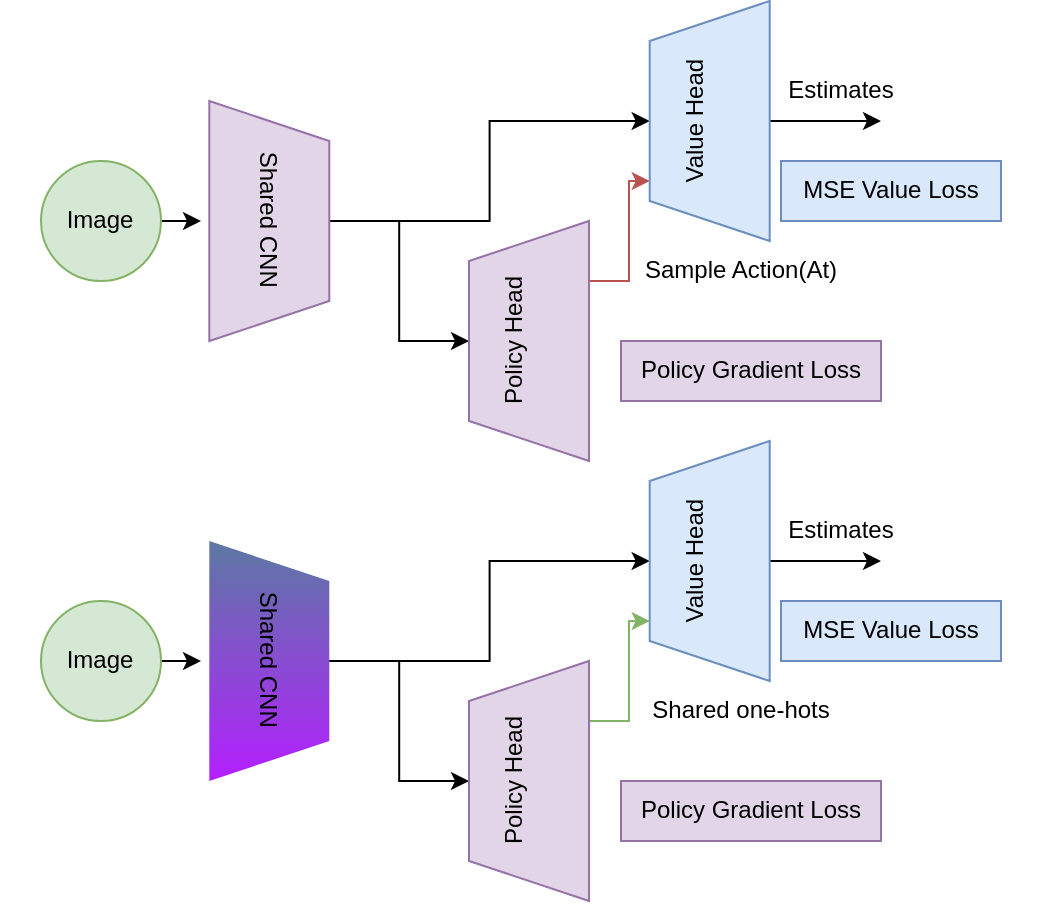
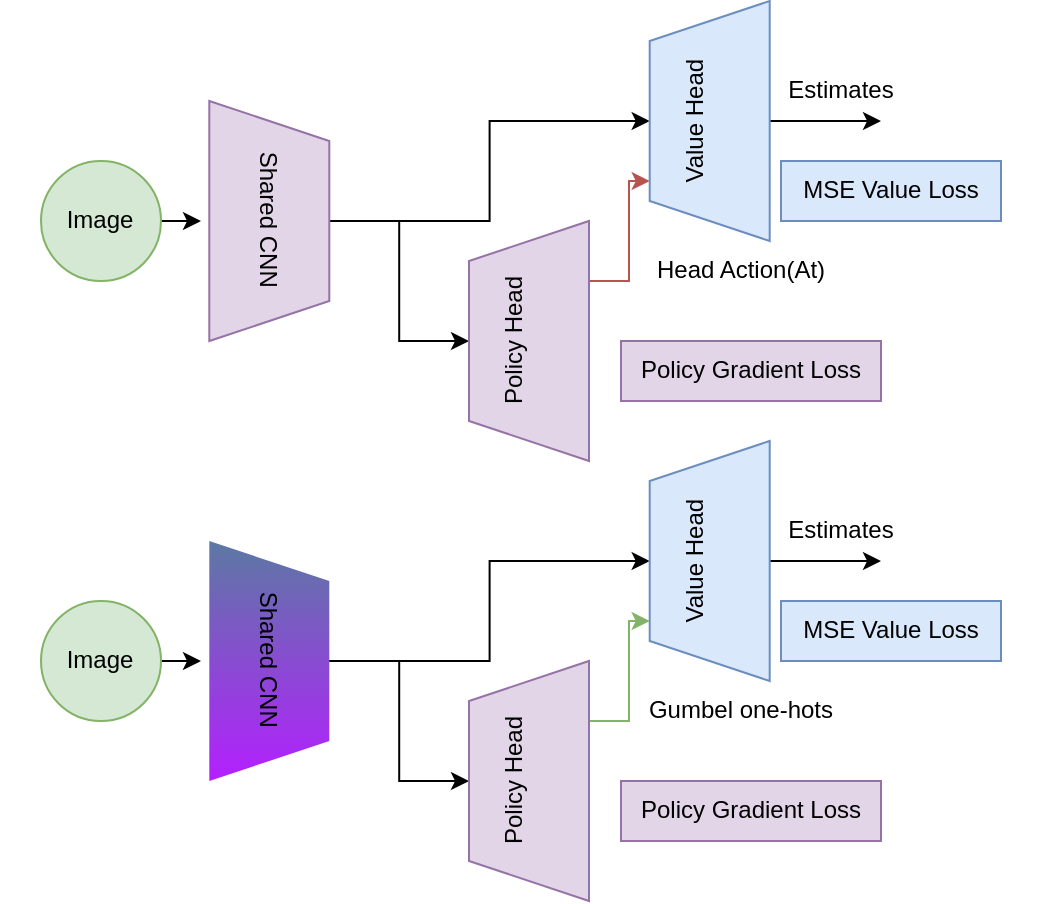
node "Sample Action(At)": label "Sample Action(At)" -> "Head Action(At)"
node "Shared one-hots": label "Shared one-hots" -> "Gumbel one-hots"
